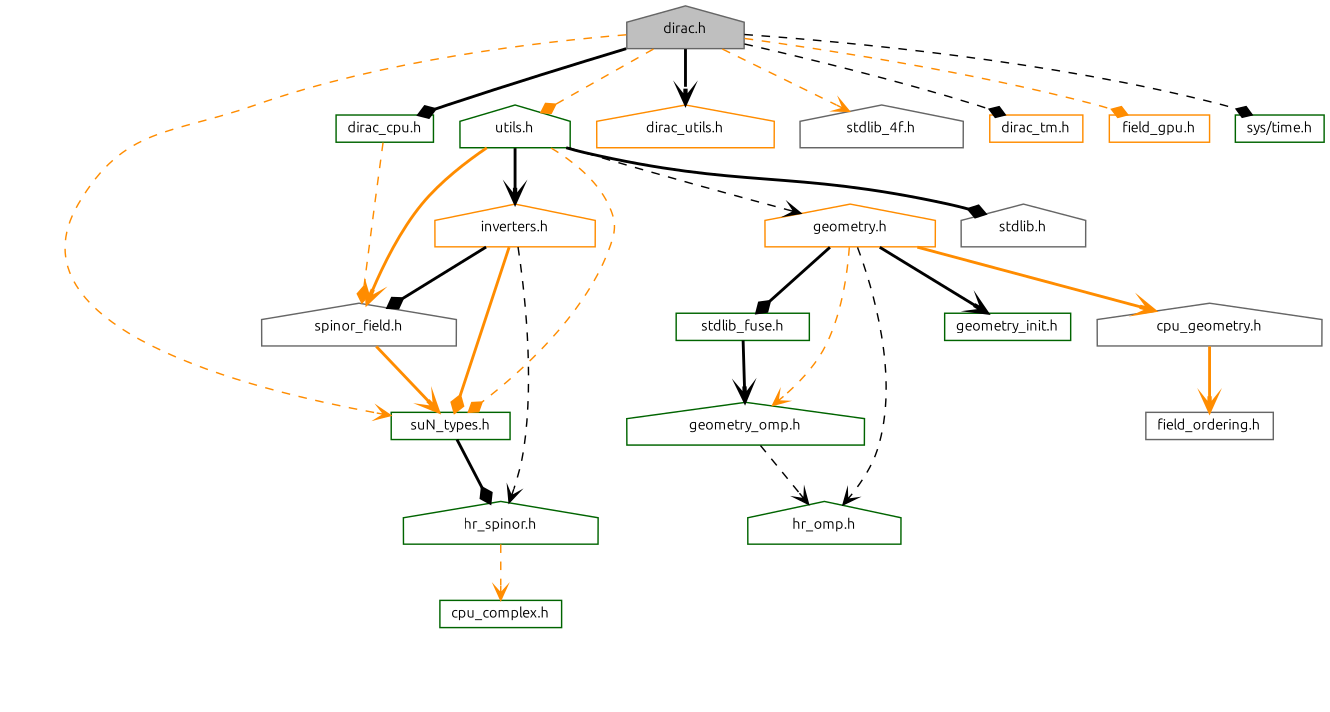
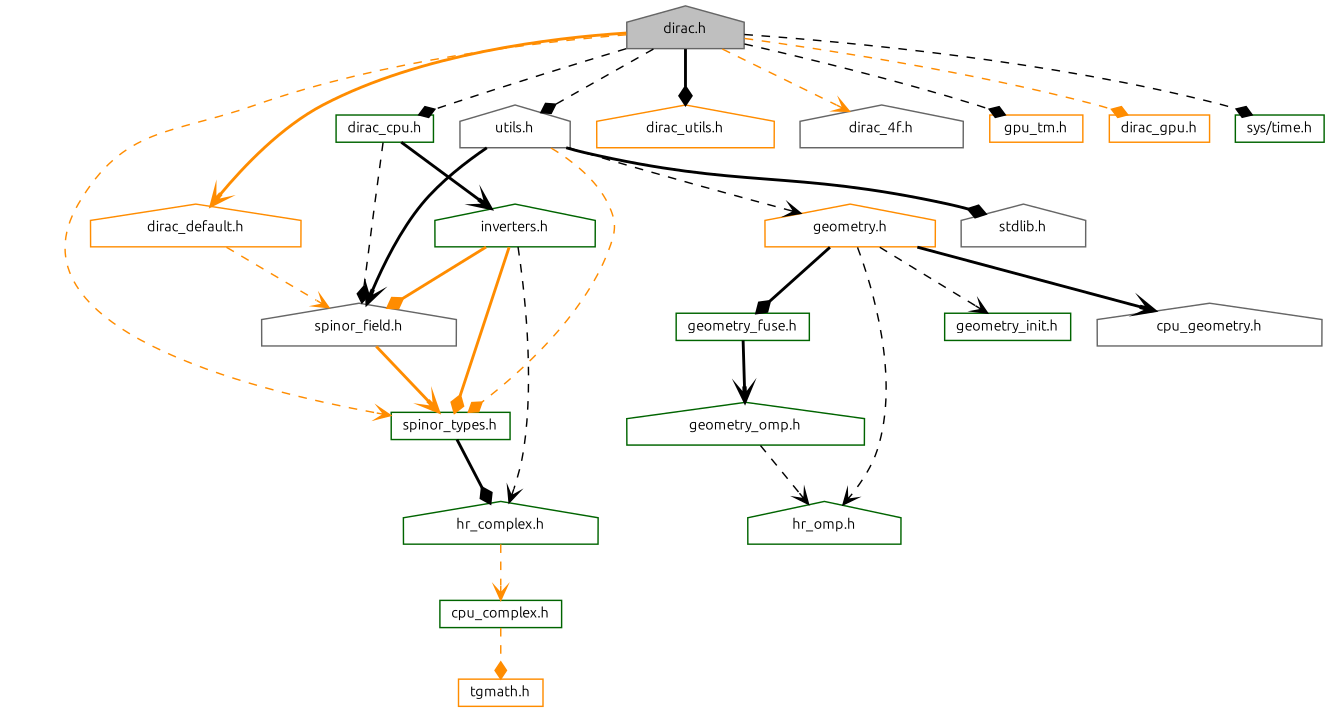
edge "dirac.h" -> "dirac_utils.h": arrowhead vee -> diamond
edge "dirac.h" -> "utils.h": color darkorange -> black
edge "dirac.h" -> "dirac_cpu.h": style bold -> dashed
node "utils.h": color darkgreen -> gray40
node "stdlib_4f.h": label "stdlib_4f.h" -> "dirac_4f.h"
node "dirac_tm.h": label "dirac_tm.h" -> "gpu_tm.h"
node "field_gpu.h": label "field_gpu.h" -> "dirac_gpu.h"
edge "utils.h" -> "inverters.h": now "dirac_cpu.h" -> "inverters.h"
edge "utils.h" -> "spinor_field.h": color darkorange -> black
edge "dirac_cpu.h" -> "spinor_field.h": color darkorange -> black
node "dirac_default.h": added
node "inverters.h": color darkorange -> darkgreen
edge "inverters.h" -> "spinor_field.h": color black -> darkorange
edge "geometry.h" -> "geometry_init.h": style bold -> dashed
edge "geometry.h" -> "cpu_geometry.h": color darkorange -> black
node "stdlib_fuse.h": label "stdlib_fuse.h" -> "geometry_fuse.h"
edge "geometry.h" -> "geometry_omp.h": removed
node "suN_types.h": label "suN_types.h" -> "spinor_types.h"
node "field_ordering.h": removed
node "hr_spinor.h": label "hr_spinor.h" -> "hr_complex.h"
node "tgmath.h": added
